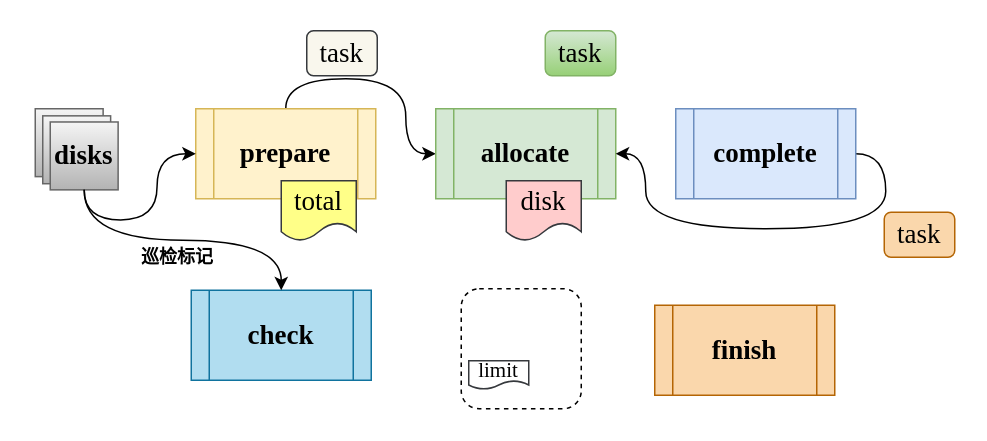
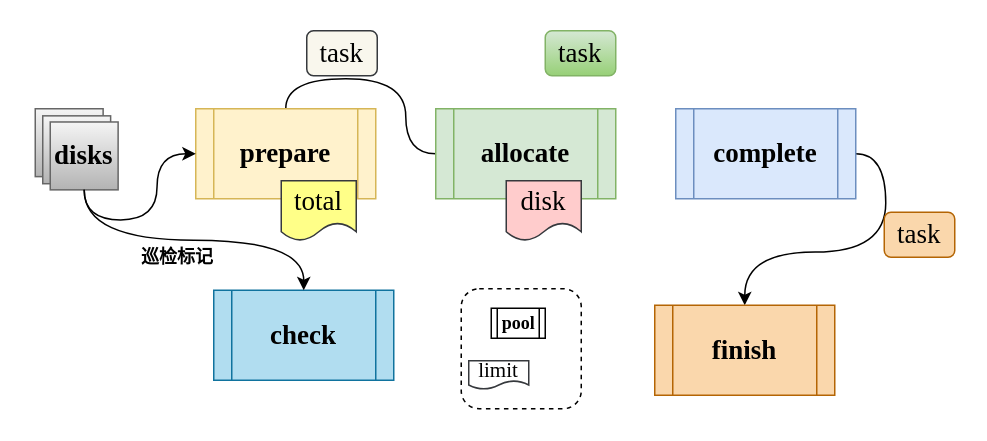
edge "prepare" -> "allocate": arrowhead classic -> none
edge "complete" -> "allocate": now "complete" -> "finish"
node "pool": added
node "check": moved (281, 335) -> (304, 335)
